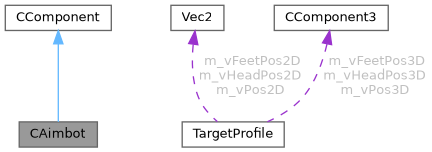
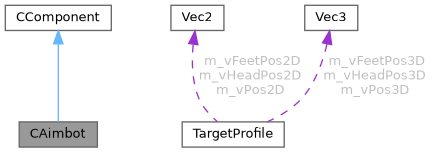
node "CComponent3": label "CComponent3" -> "Vec3"
